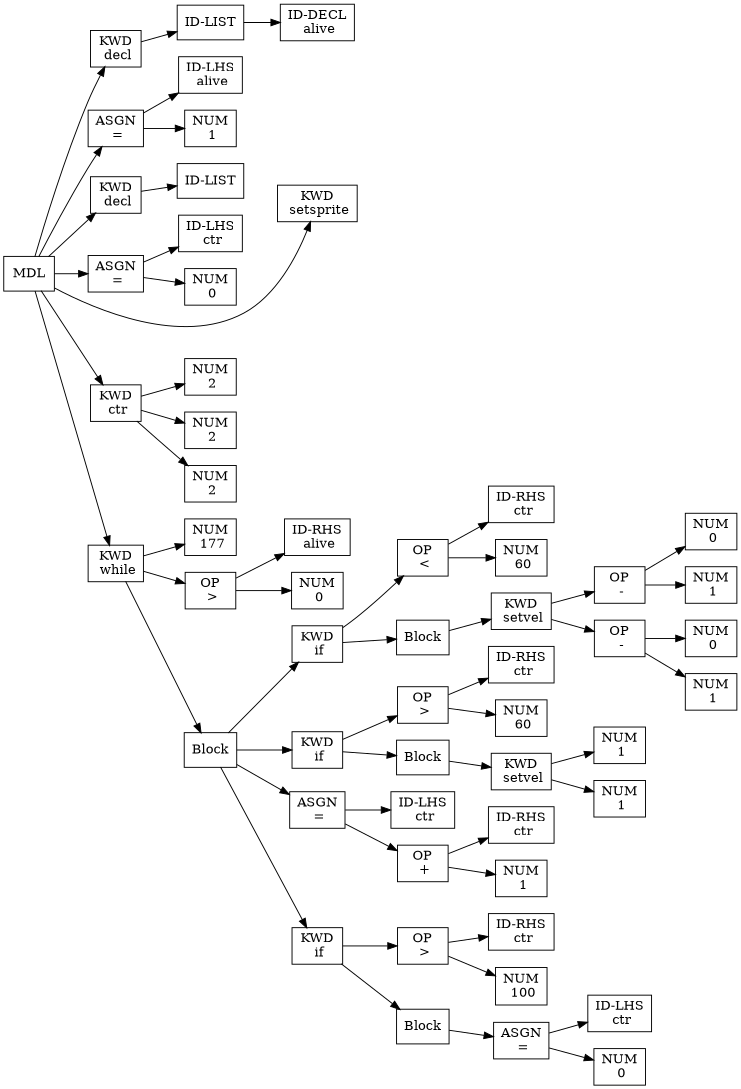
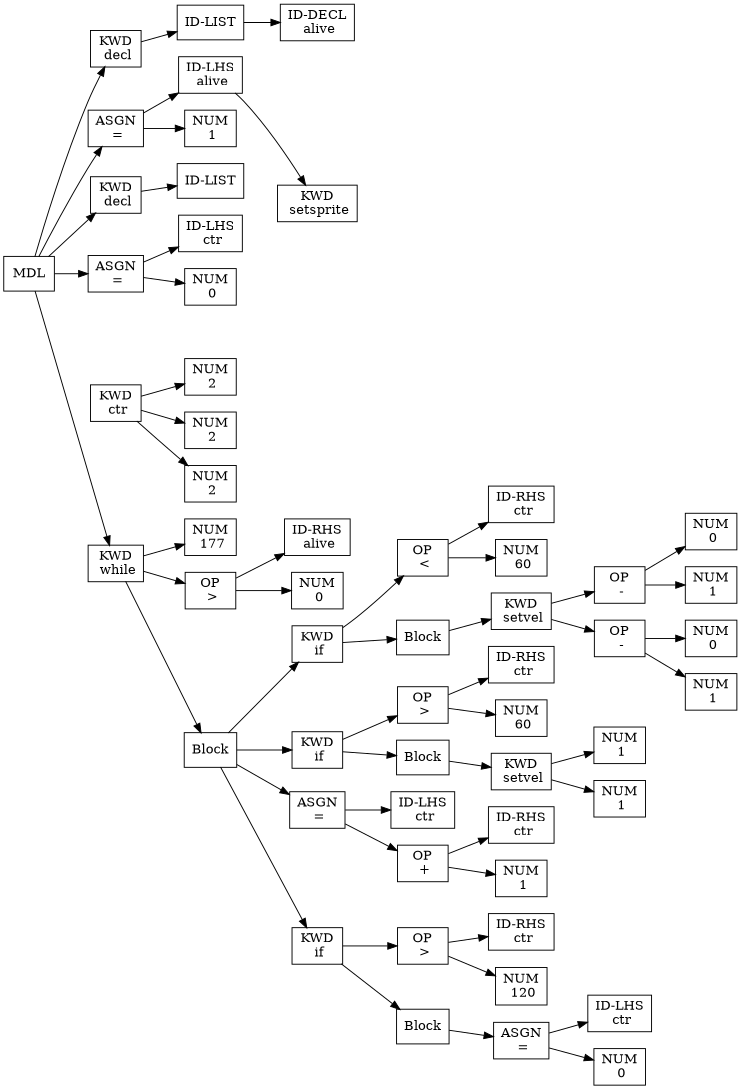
edge "MDL" -> "KWD setsprite": now "ID-LHS alive" -> "KWD setsprite"
edge "MDL" -> "KWD ctr": removed
node "NUM 100": label "NUM 100" -> "NUM 120"
